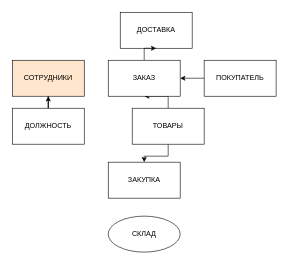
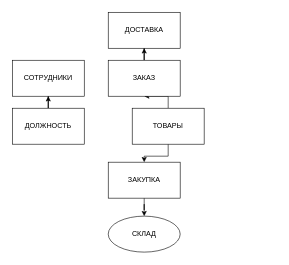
node "ДОСТАВКА": moved (156, 30) -> (144, 30)
node "СОТРУДНИКИ": fillcolor #ffe6cc -> #ffffff
edge "ПОКУПАТЕЛЬ" -> "ЗАКАЗ": removed
node "ПОКУПАТЕЛЬ": removed
edge "ЗАКУПКА" -> "СКЛАД": added
